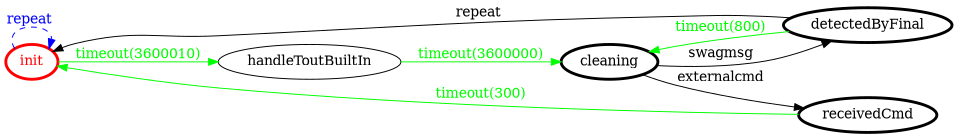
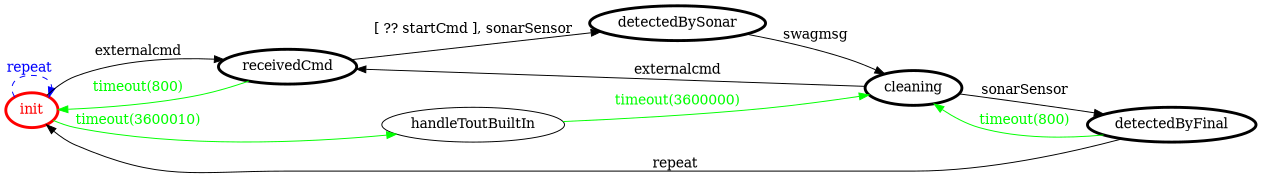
node "detectedBySonar": added
edge "cleaning" -> "detectedByFinal": label "swagmsg" -> "sonarSensor"
edge "init" -> "receivedCmd": added, label "externalcmd"
edge "receivedCmd" -> "init": label "timeout(300)" -> "timeout(800)"
